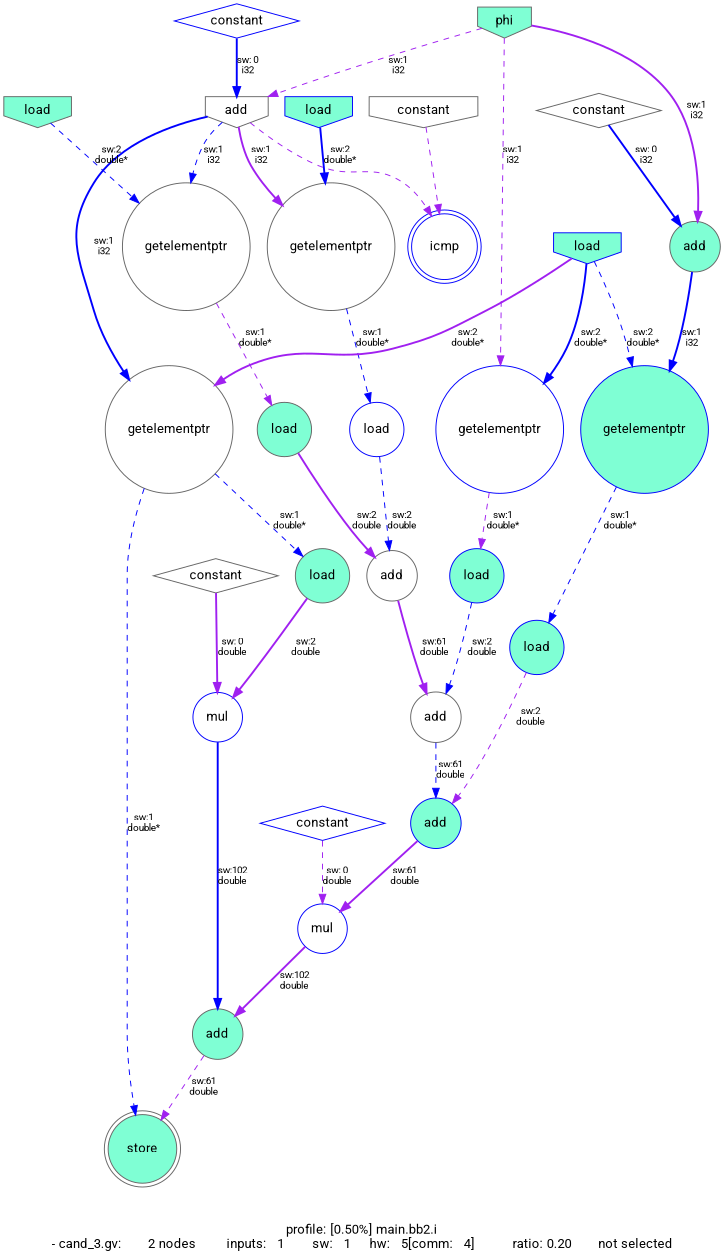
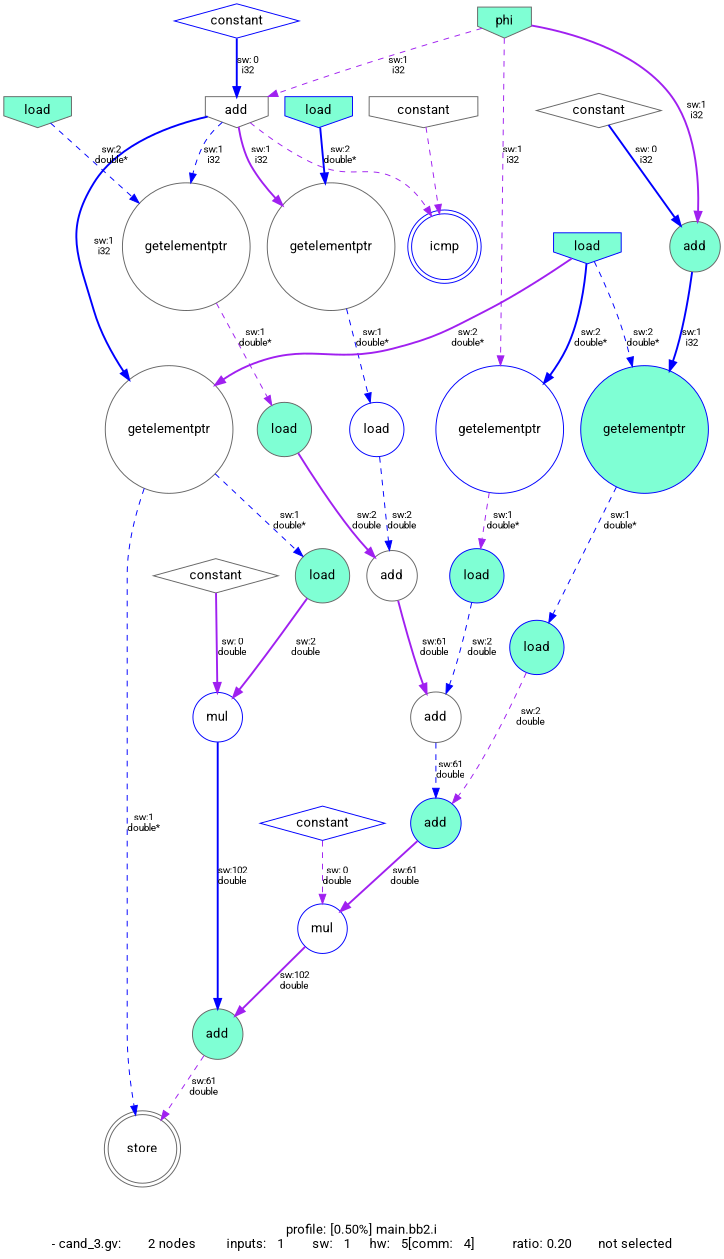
node "store": fillcolor aquamarine -> white
